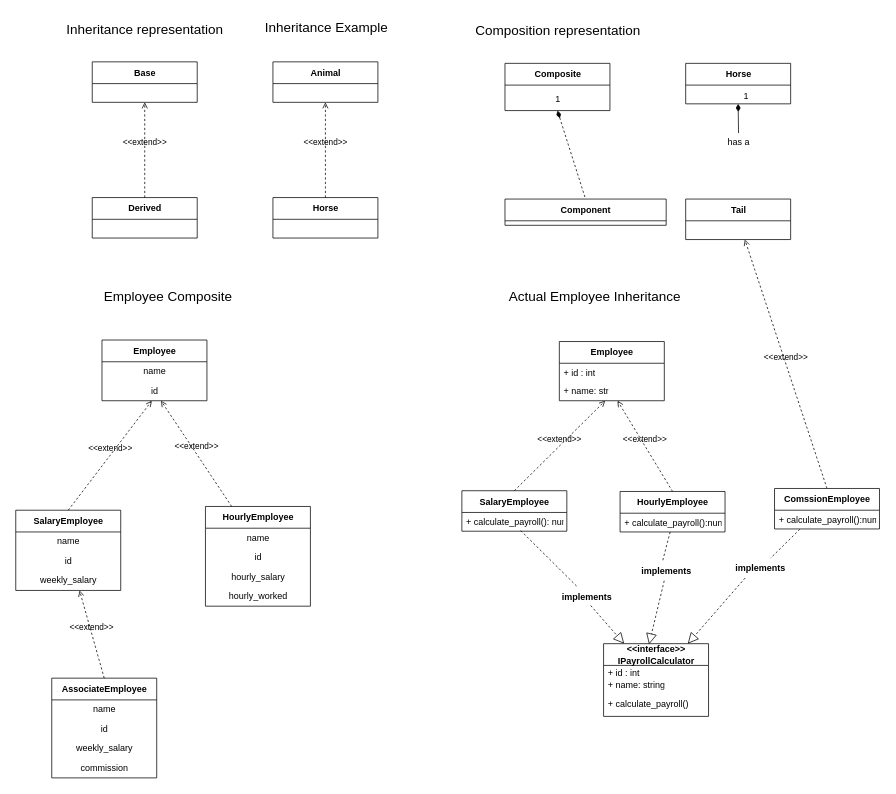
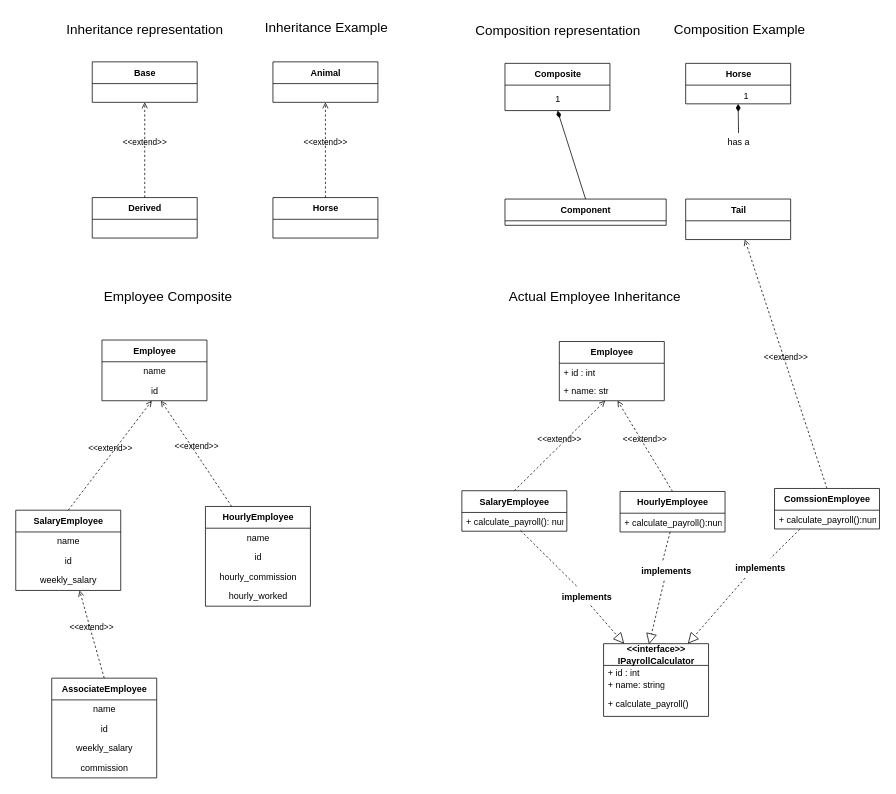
node "Composition Example": added
edge "Component" -> "Composite": style dashed -> solid
node "hourly_salary": label "hourly_salary" -> "hourly_commission"
